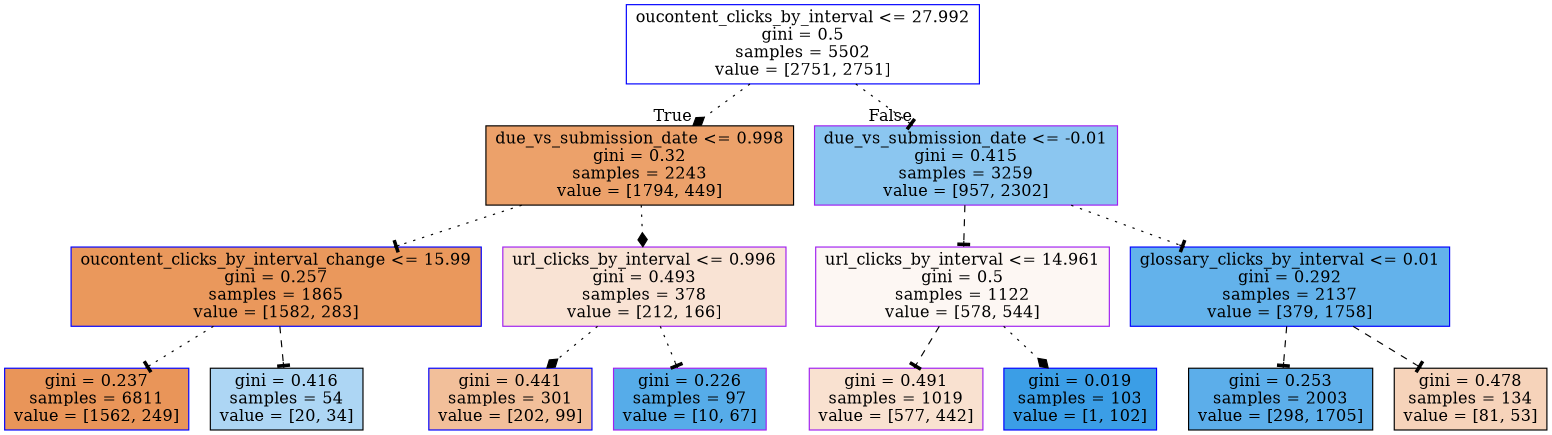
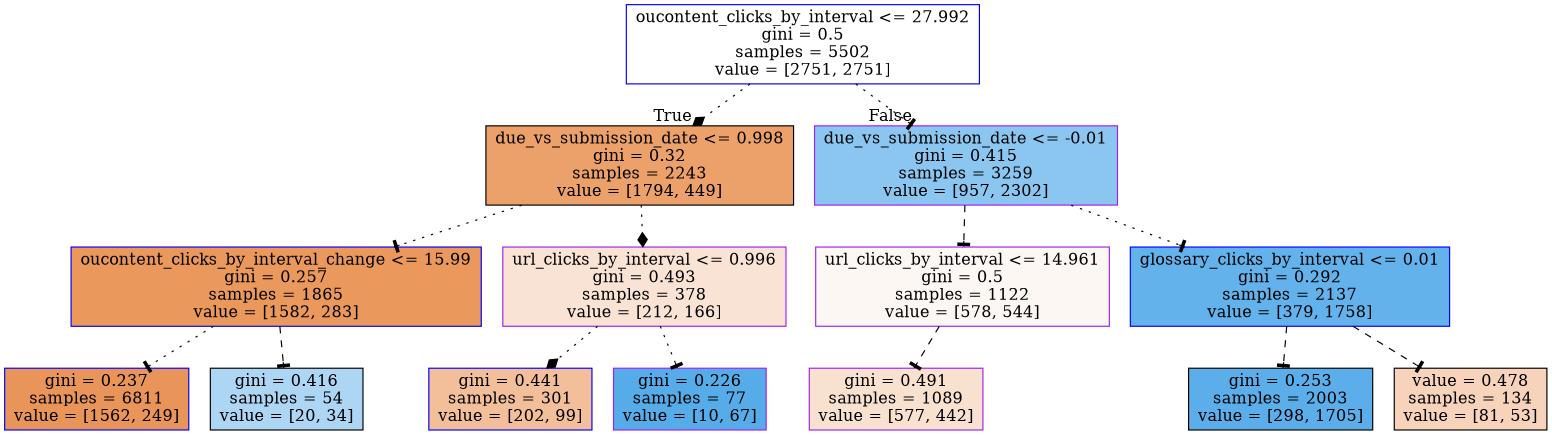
node "gini = 0.226 samples = 97 value = [10, 67]": label "gini = 0.226 samples = 97 value = [10, 67]" -> "gini = 0.226 samples = 77 value = [10, 67]"
node "gini = 0.491 samples = 1019 value = [577, 442]": label "gini = 0.491 samples = 1019 value = [577, 442]" -> "gini = 0.491 samples = 1089 value = [577, 442]"
node "gini = 0.019 samples = 103 value = [1, 102]": removed
node "gini = 0.478 samples = 134 value = [81, 53]": label "gini = 0.478 samples = 134 value = [81, 53]" -> "value = 0.478 samples = 134 value = [81, 53]"
